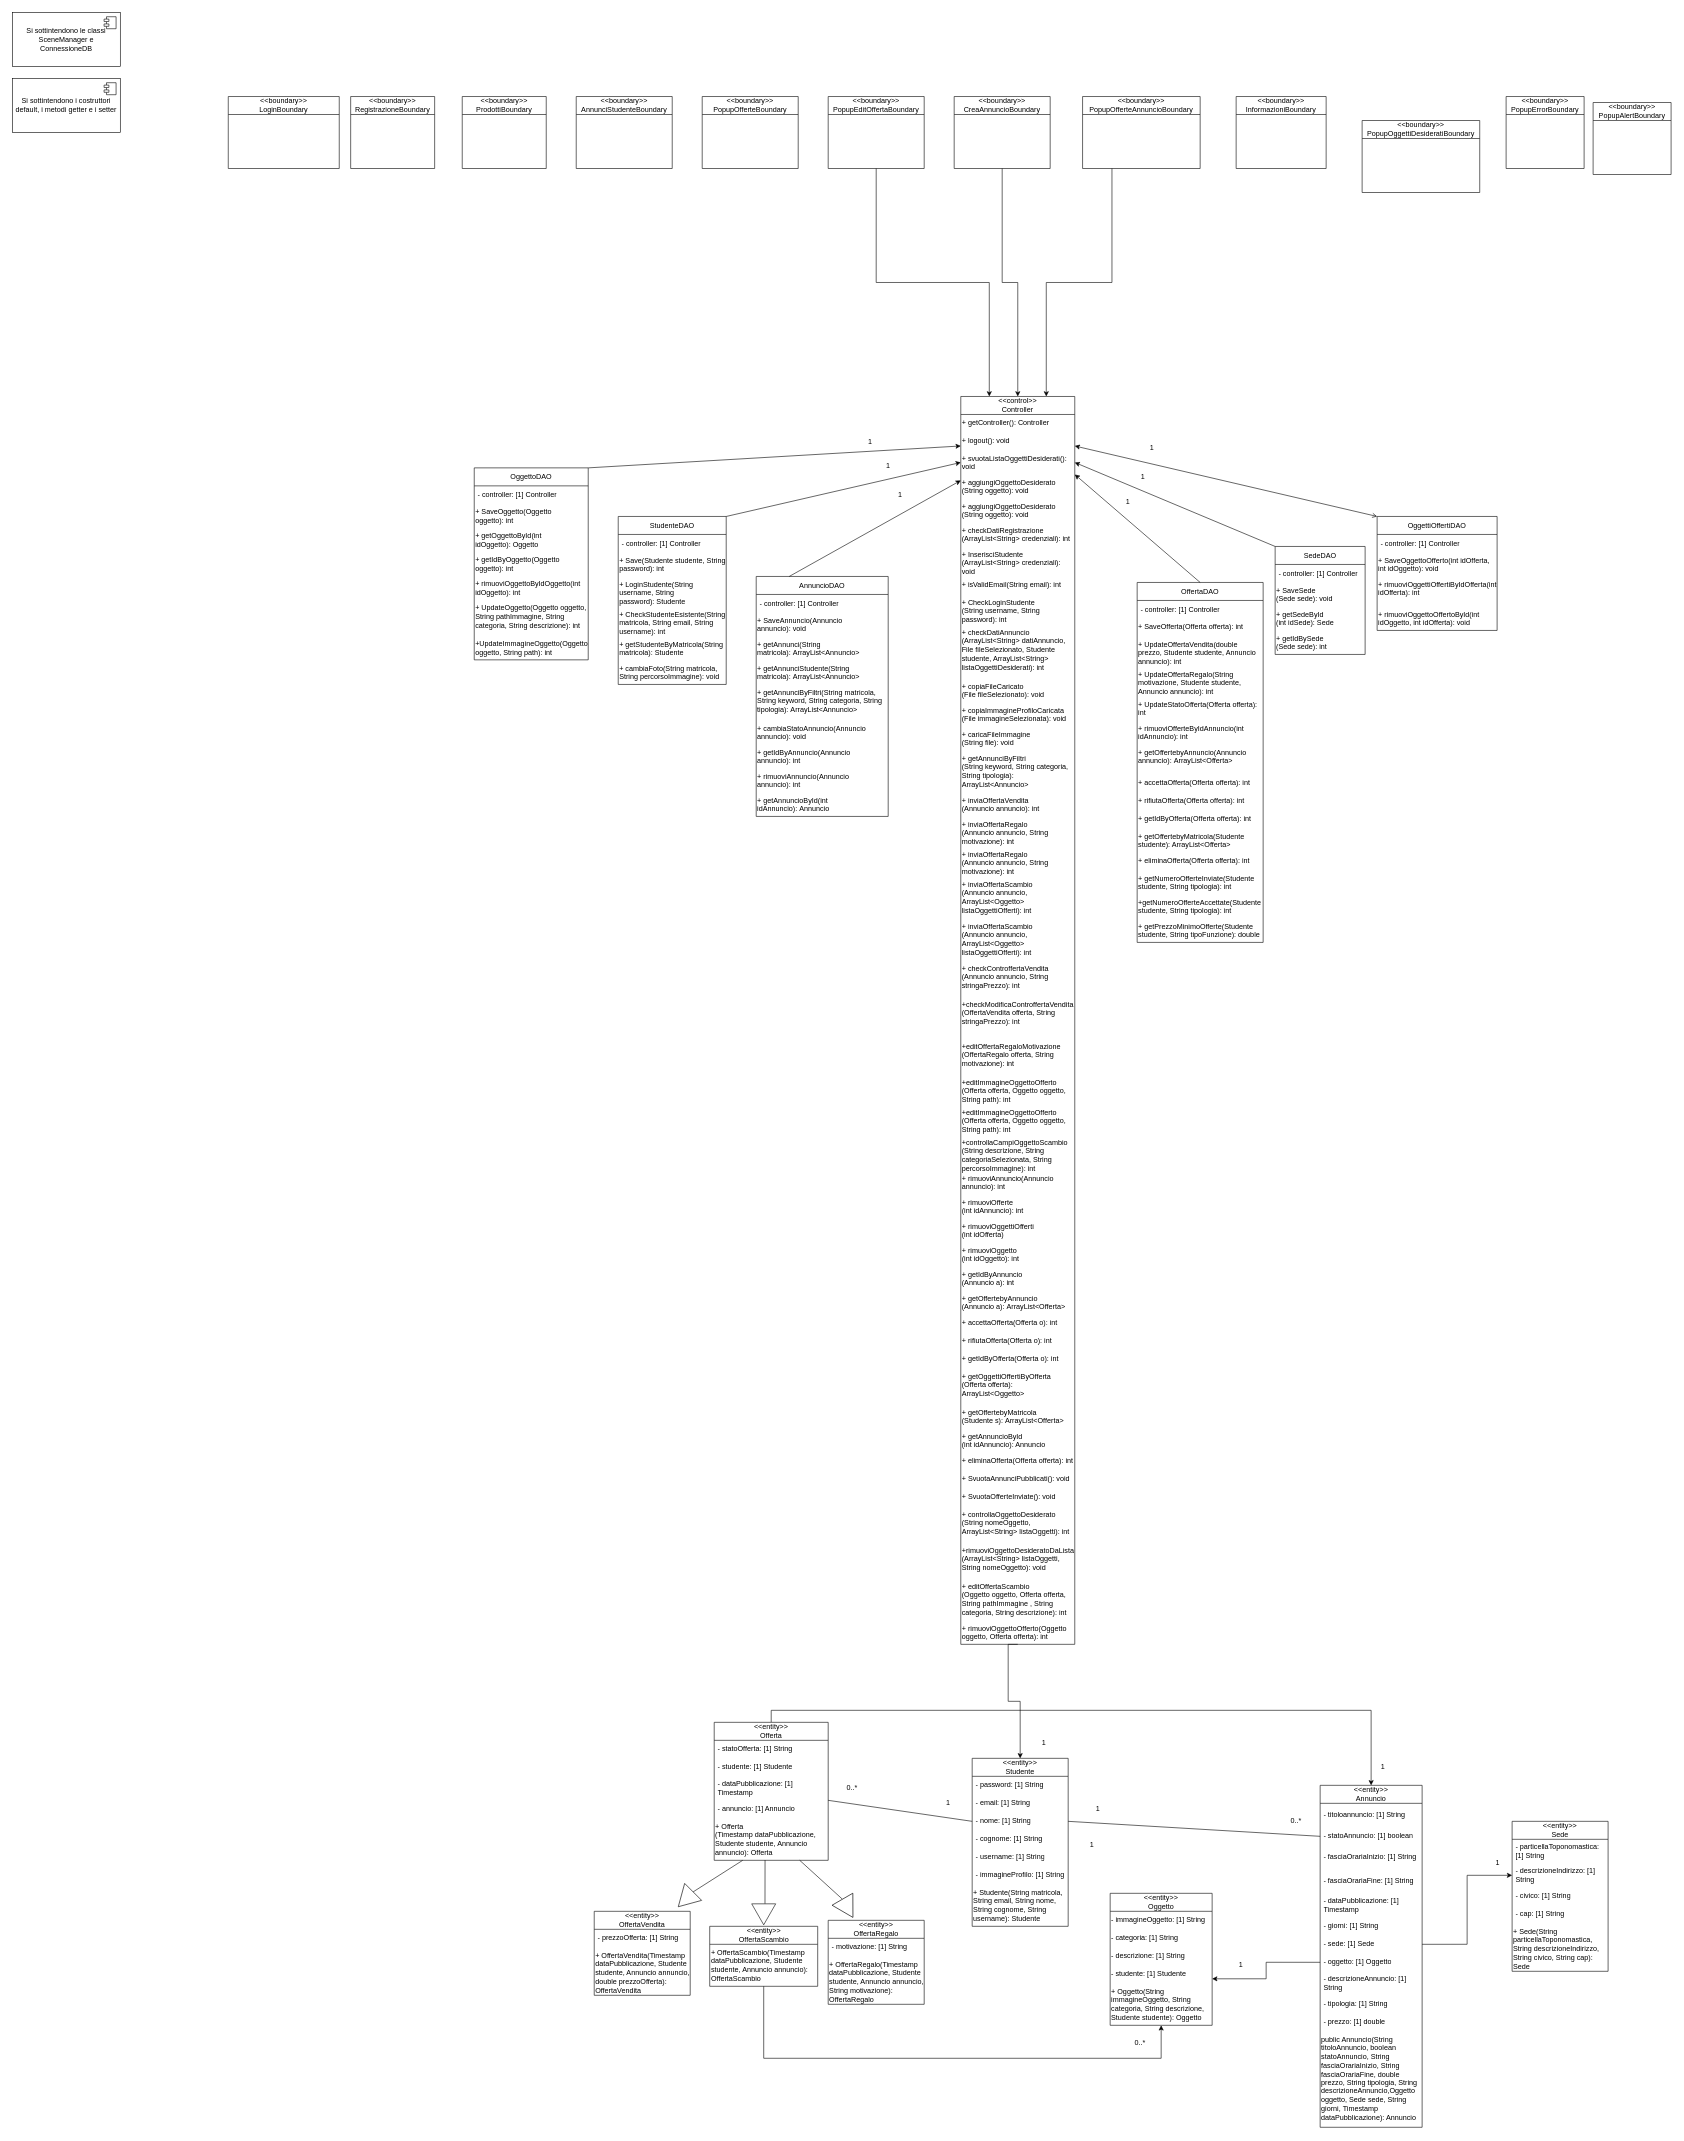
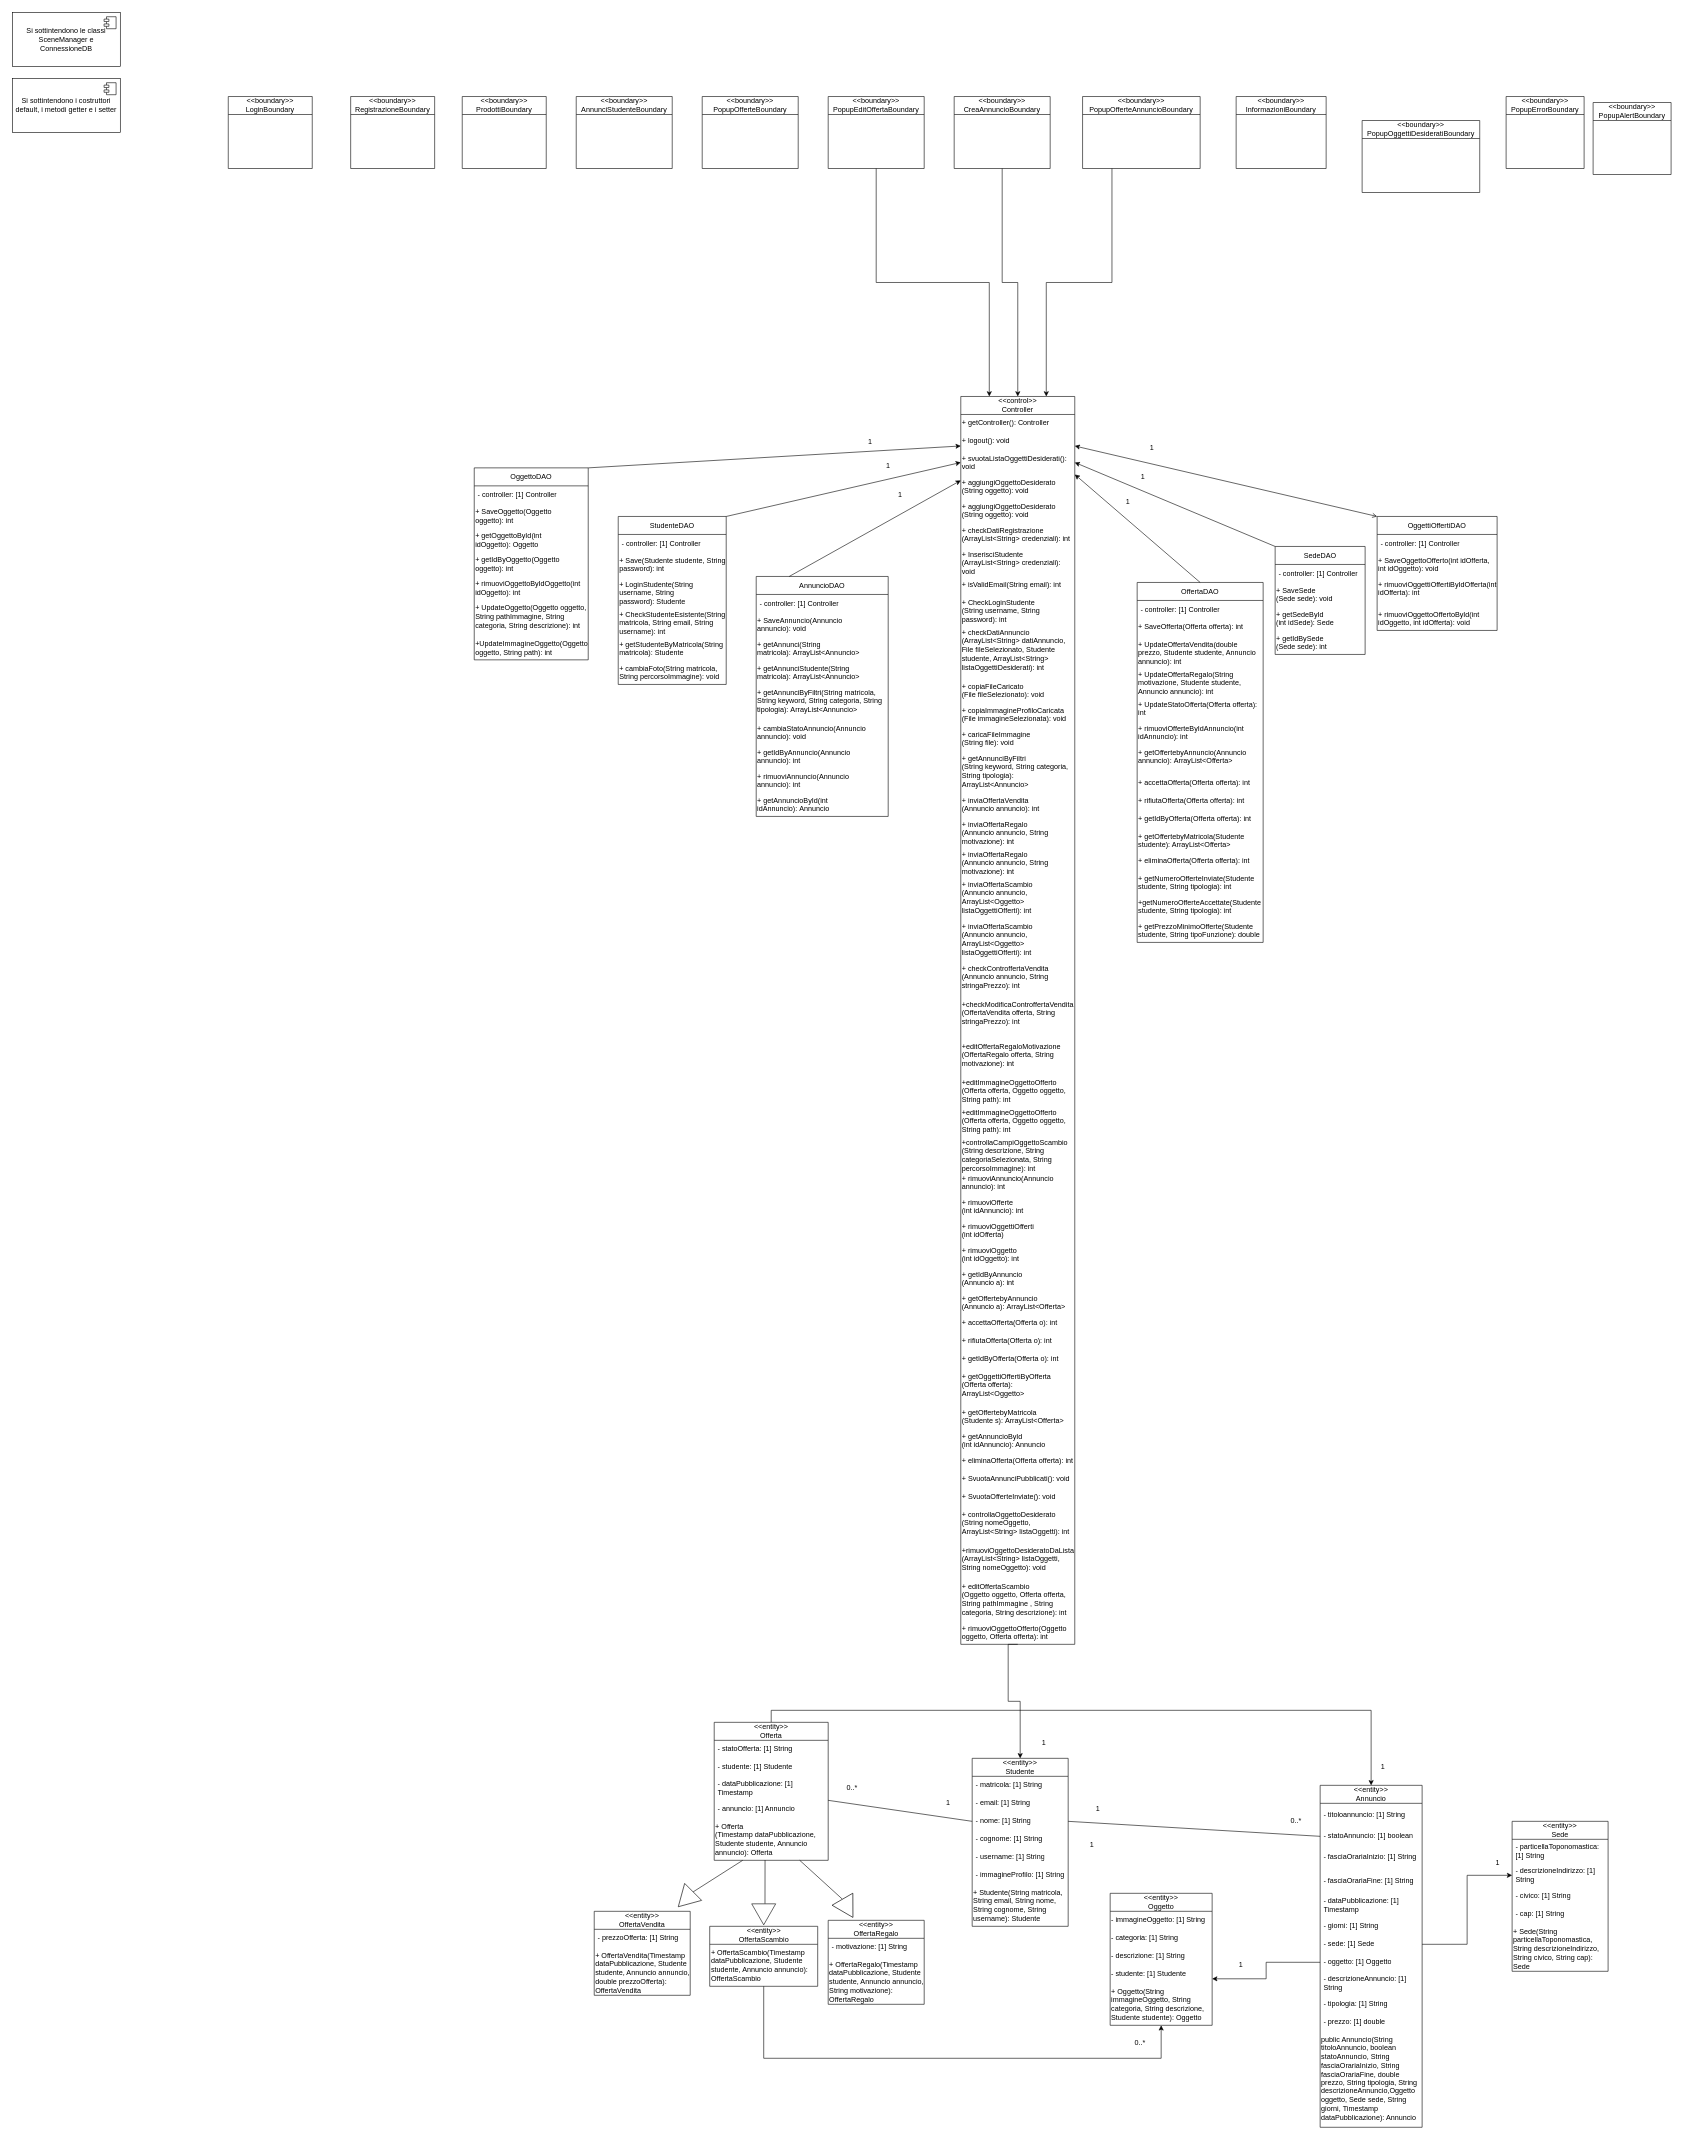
node "<<boundary>> LoginBoundary": size 111x72 -> 84x72
node "- password: [1] String": label "- password: [1] String" -> "- matricola: [1] String"
